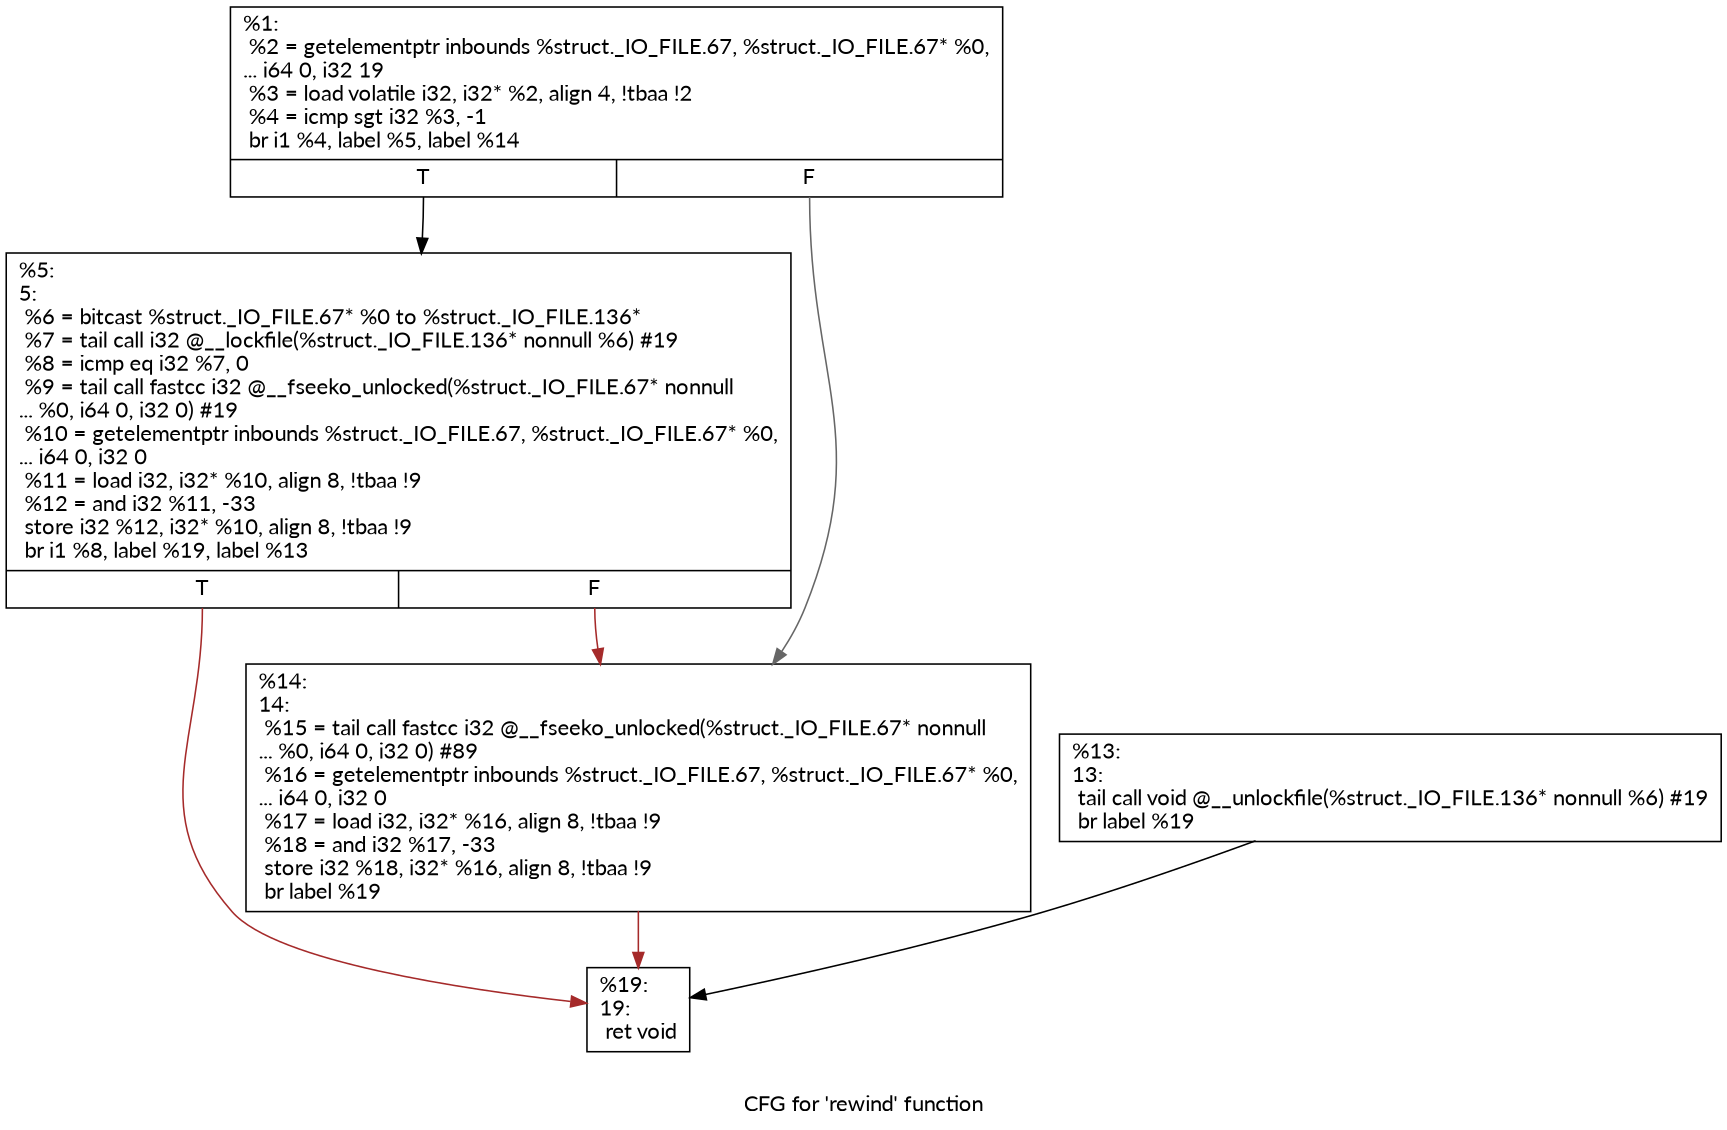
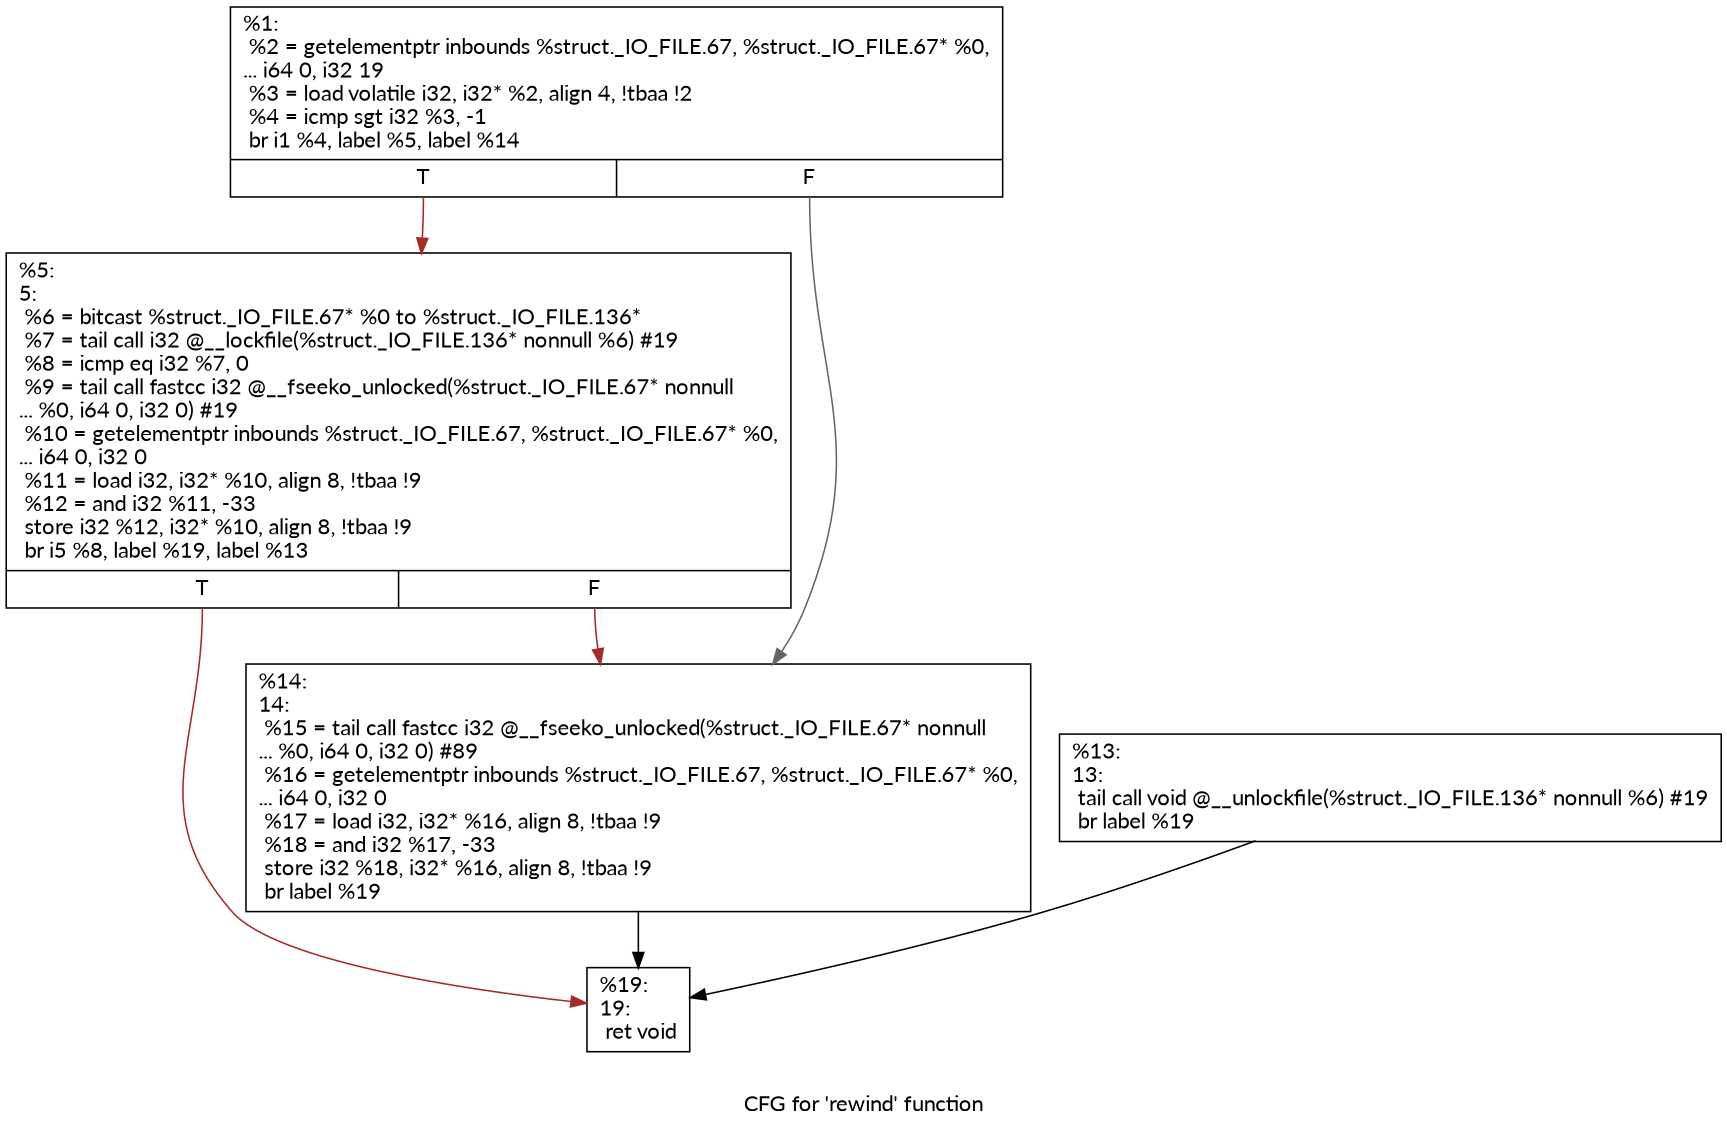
edge "%1:" -> "%5:": color black -> brown
node "%5:": text "br i1 %8, label %19, label %13" -> "br i5 %8, label %19, label %13"
edge "%14:" -> "%19:": color brown -> black
